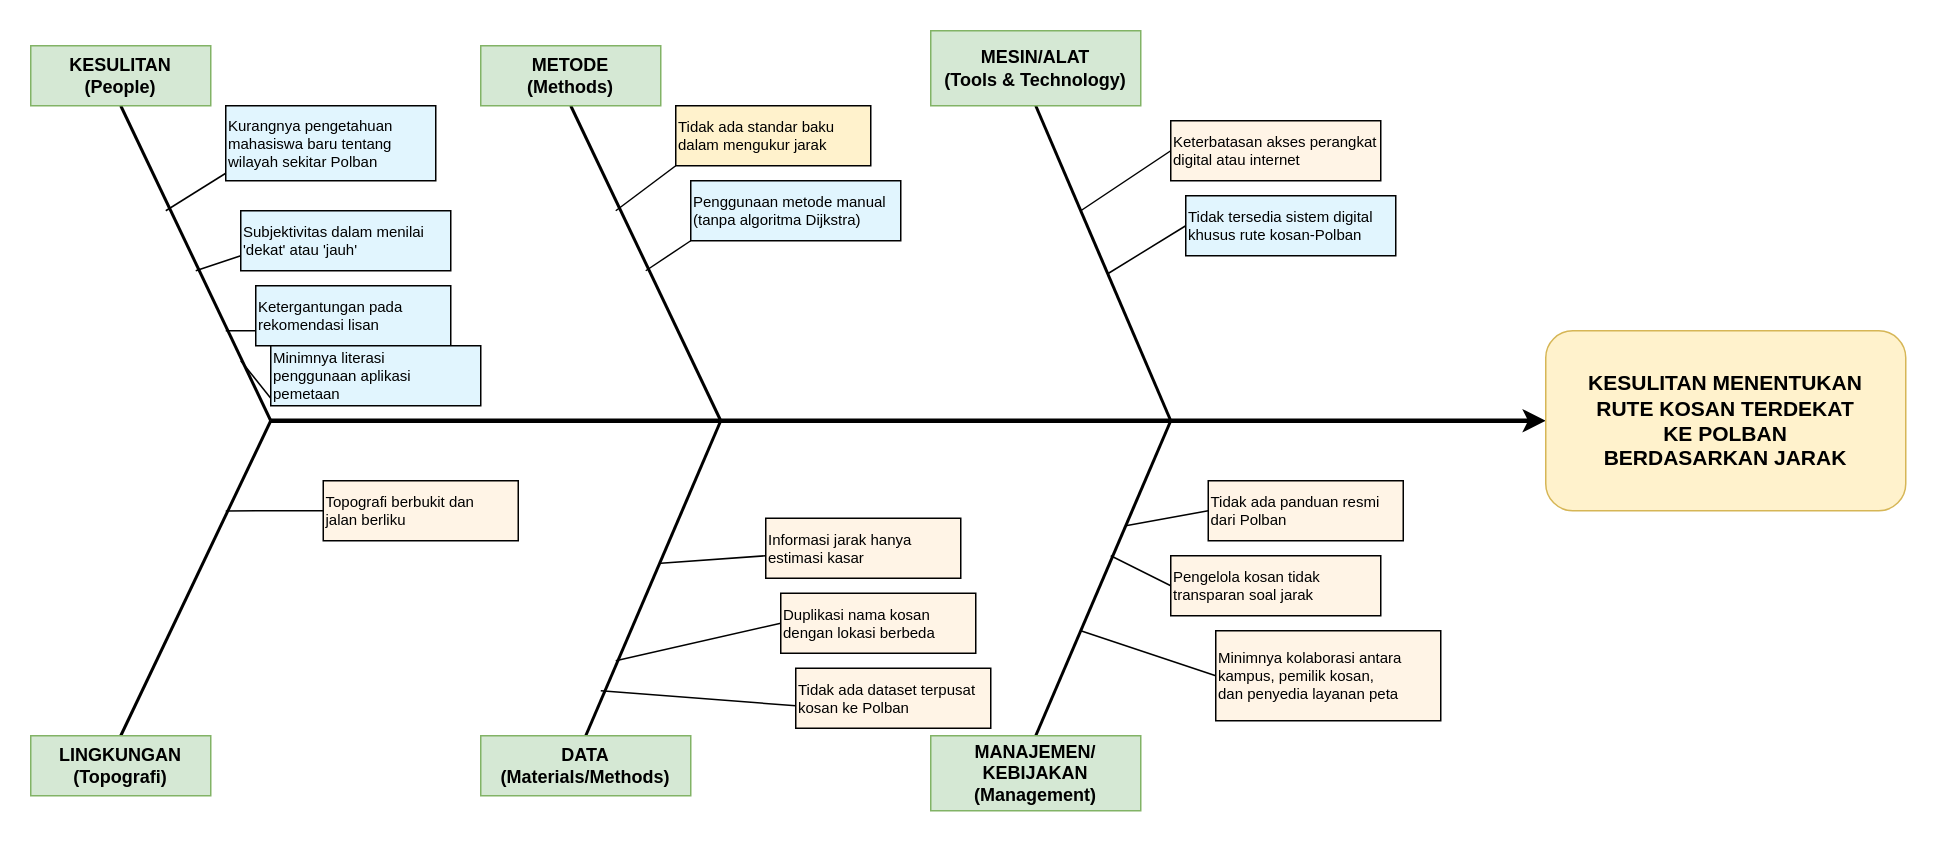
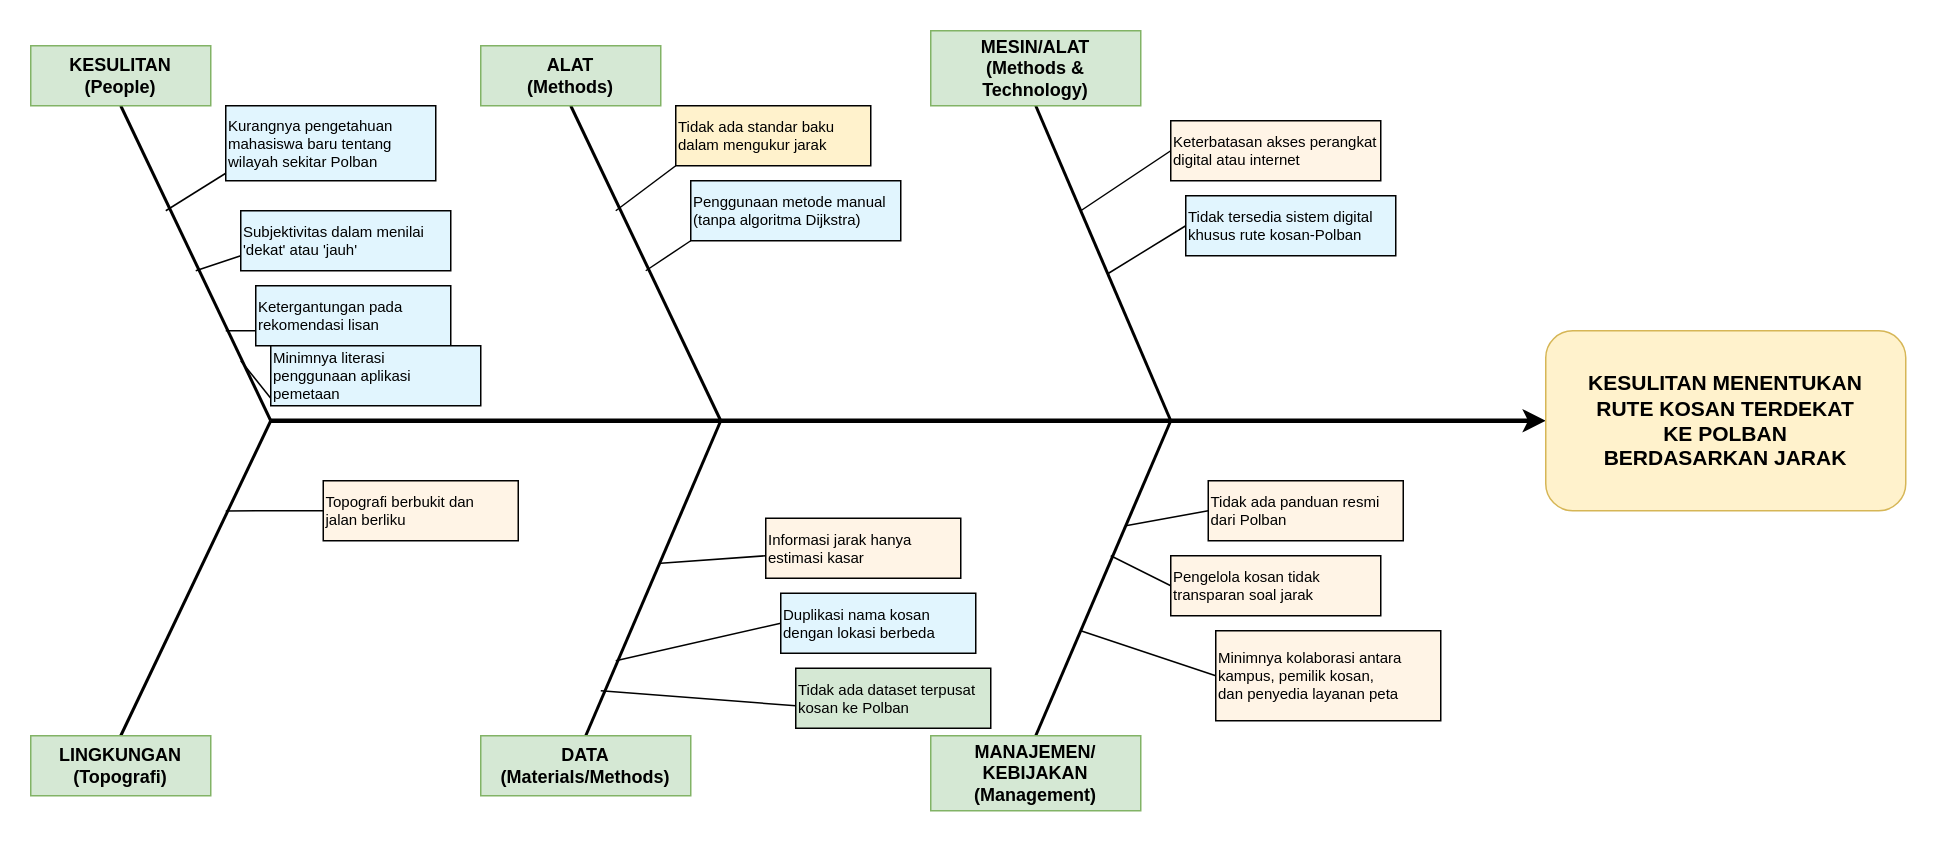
node "MESIN/ALAT (Tools & Technology)": label "MESIN/ALAT (Tools & Technology)" -> "MESIN/ALAT (Methods & Technology)"
node "METODE (Methods)": label "METODE (Methods)" -> "ALAT (Methods)"
node "Duplikasi nama kosan dengan lokasi berbeda": fillcolor #fff4e6 -> #e1f5fe
node "Tidak ada dataset terpusat kosan ke Polban": fillcolor #fff4e6 -> #d5e8d4
